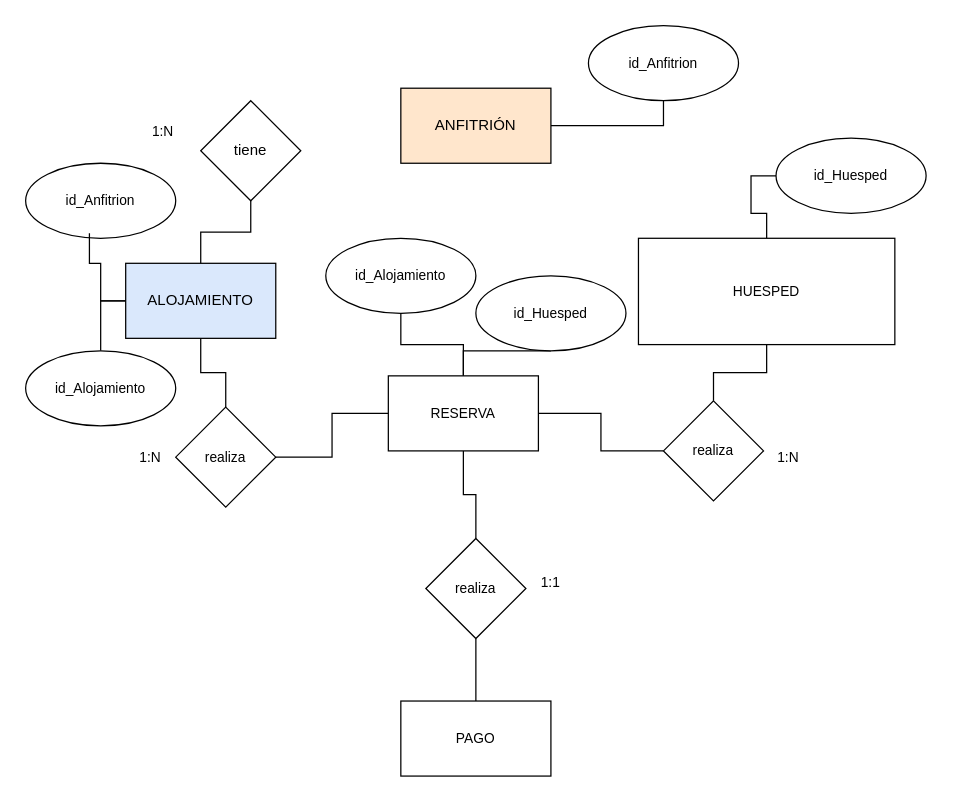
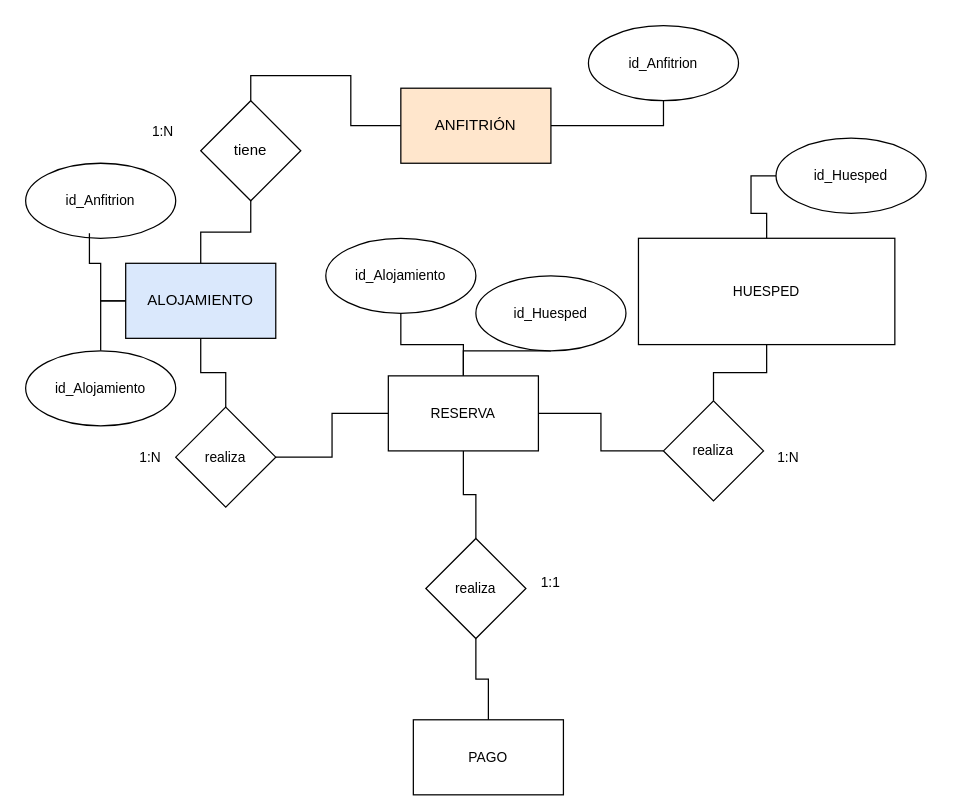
edge "ANFITRIÓN" -- "tiene": added
node "PAGO": moved (476, 738) -> (488, 757)
